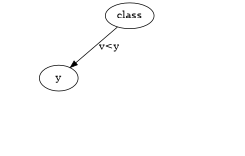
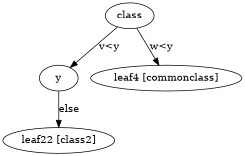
node "leaf4 [commonclass]": added
node "leaf22 [class2]": added
